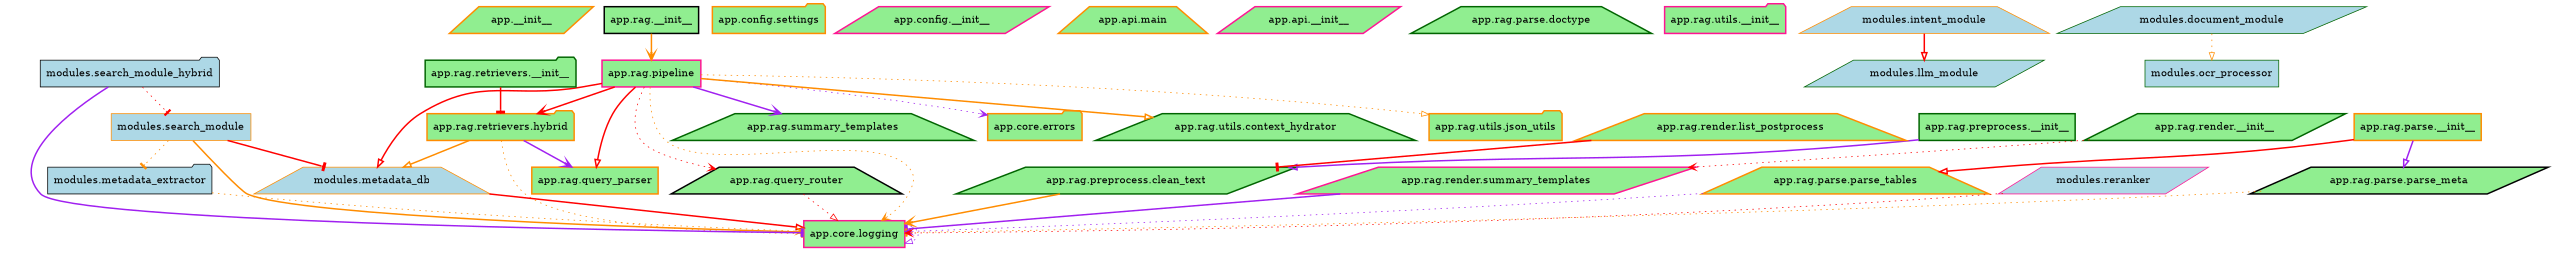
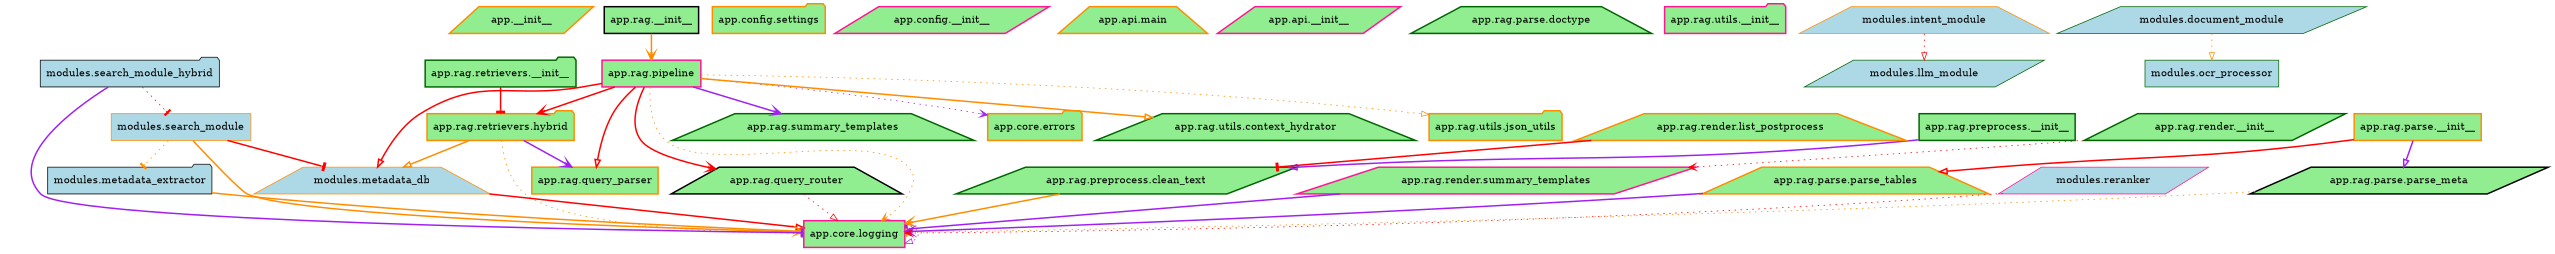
edge "modules.intent_module" -> "modules.llm_module": style bold -> dotted
edge "app.rag.pipeline" -> "app.rag.query_router": style dotted -> bold
edge "app.rag.parse.parse_tables" -> "app.core.logging": style dotted -> bold
edge "modules.metadata_extractor" -> "app.core.logging": style dotted -> bold
